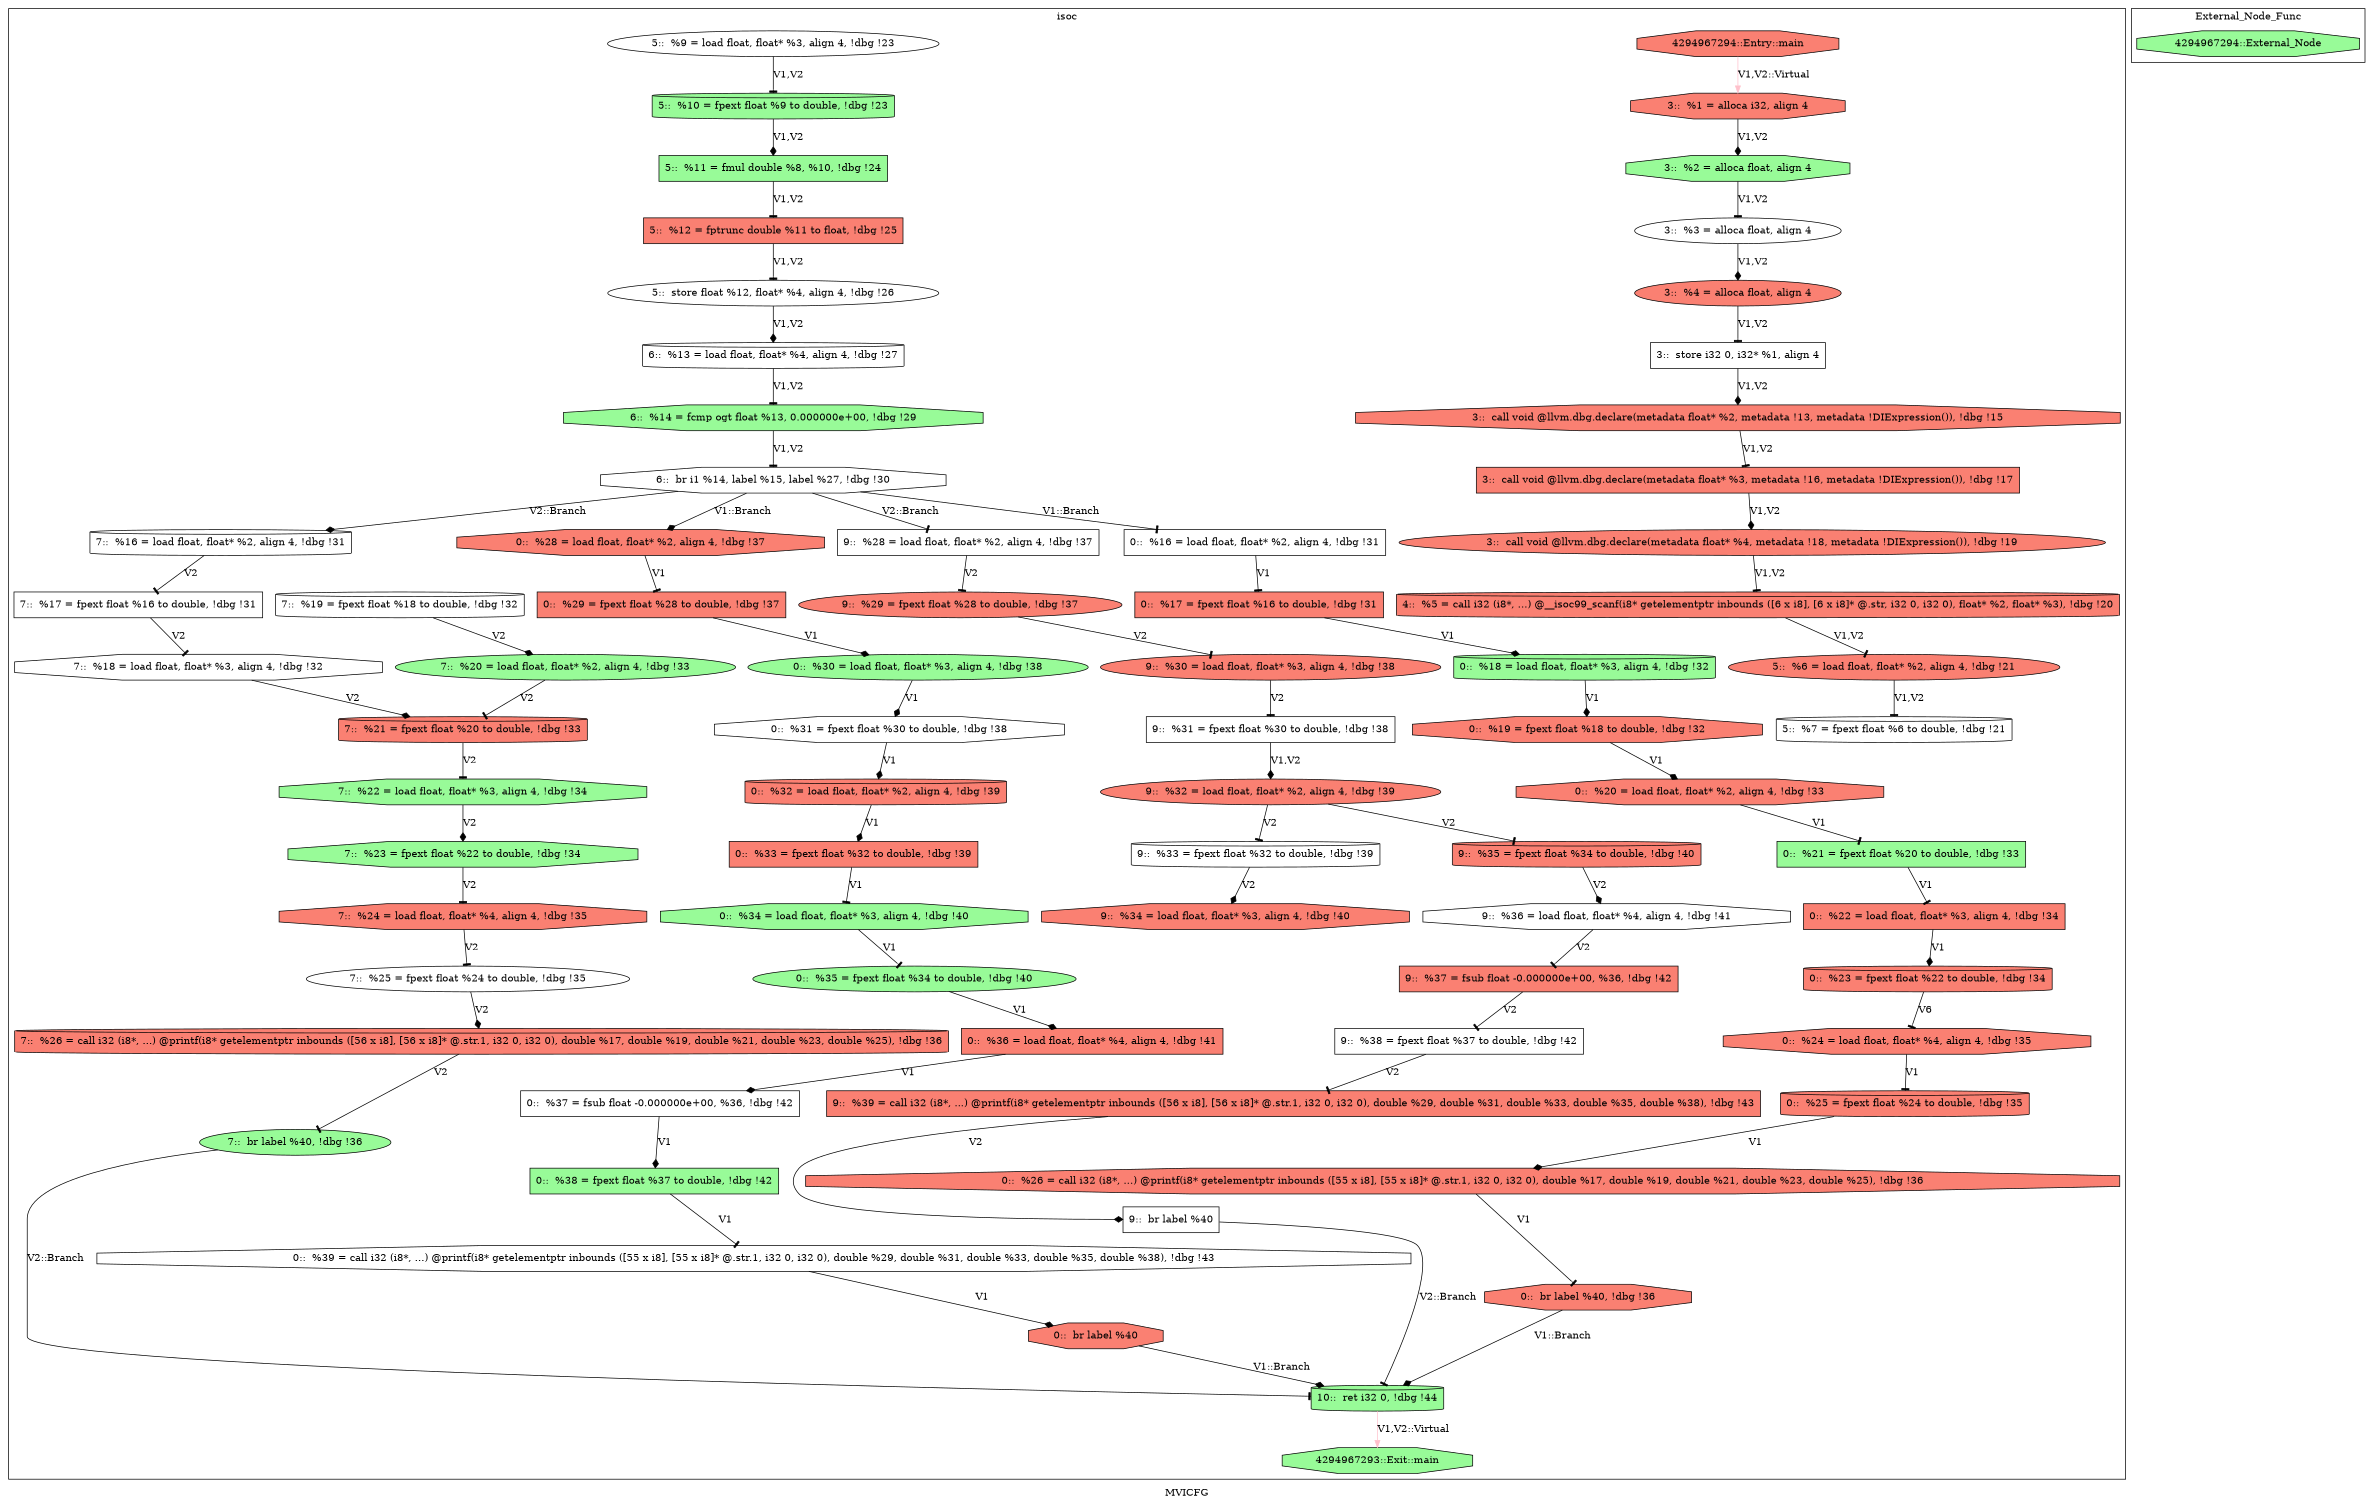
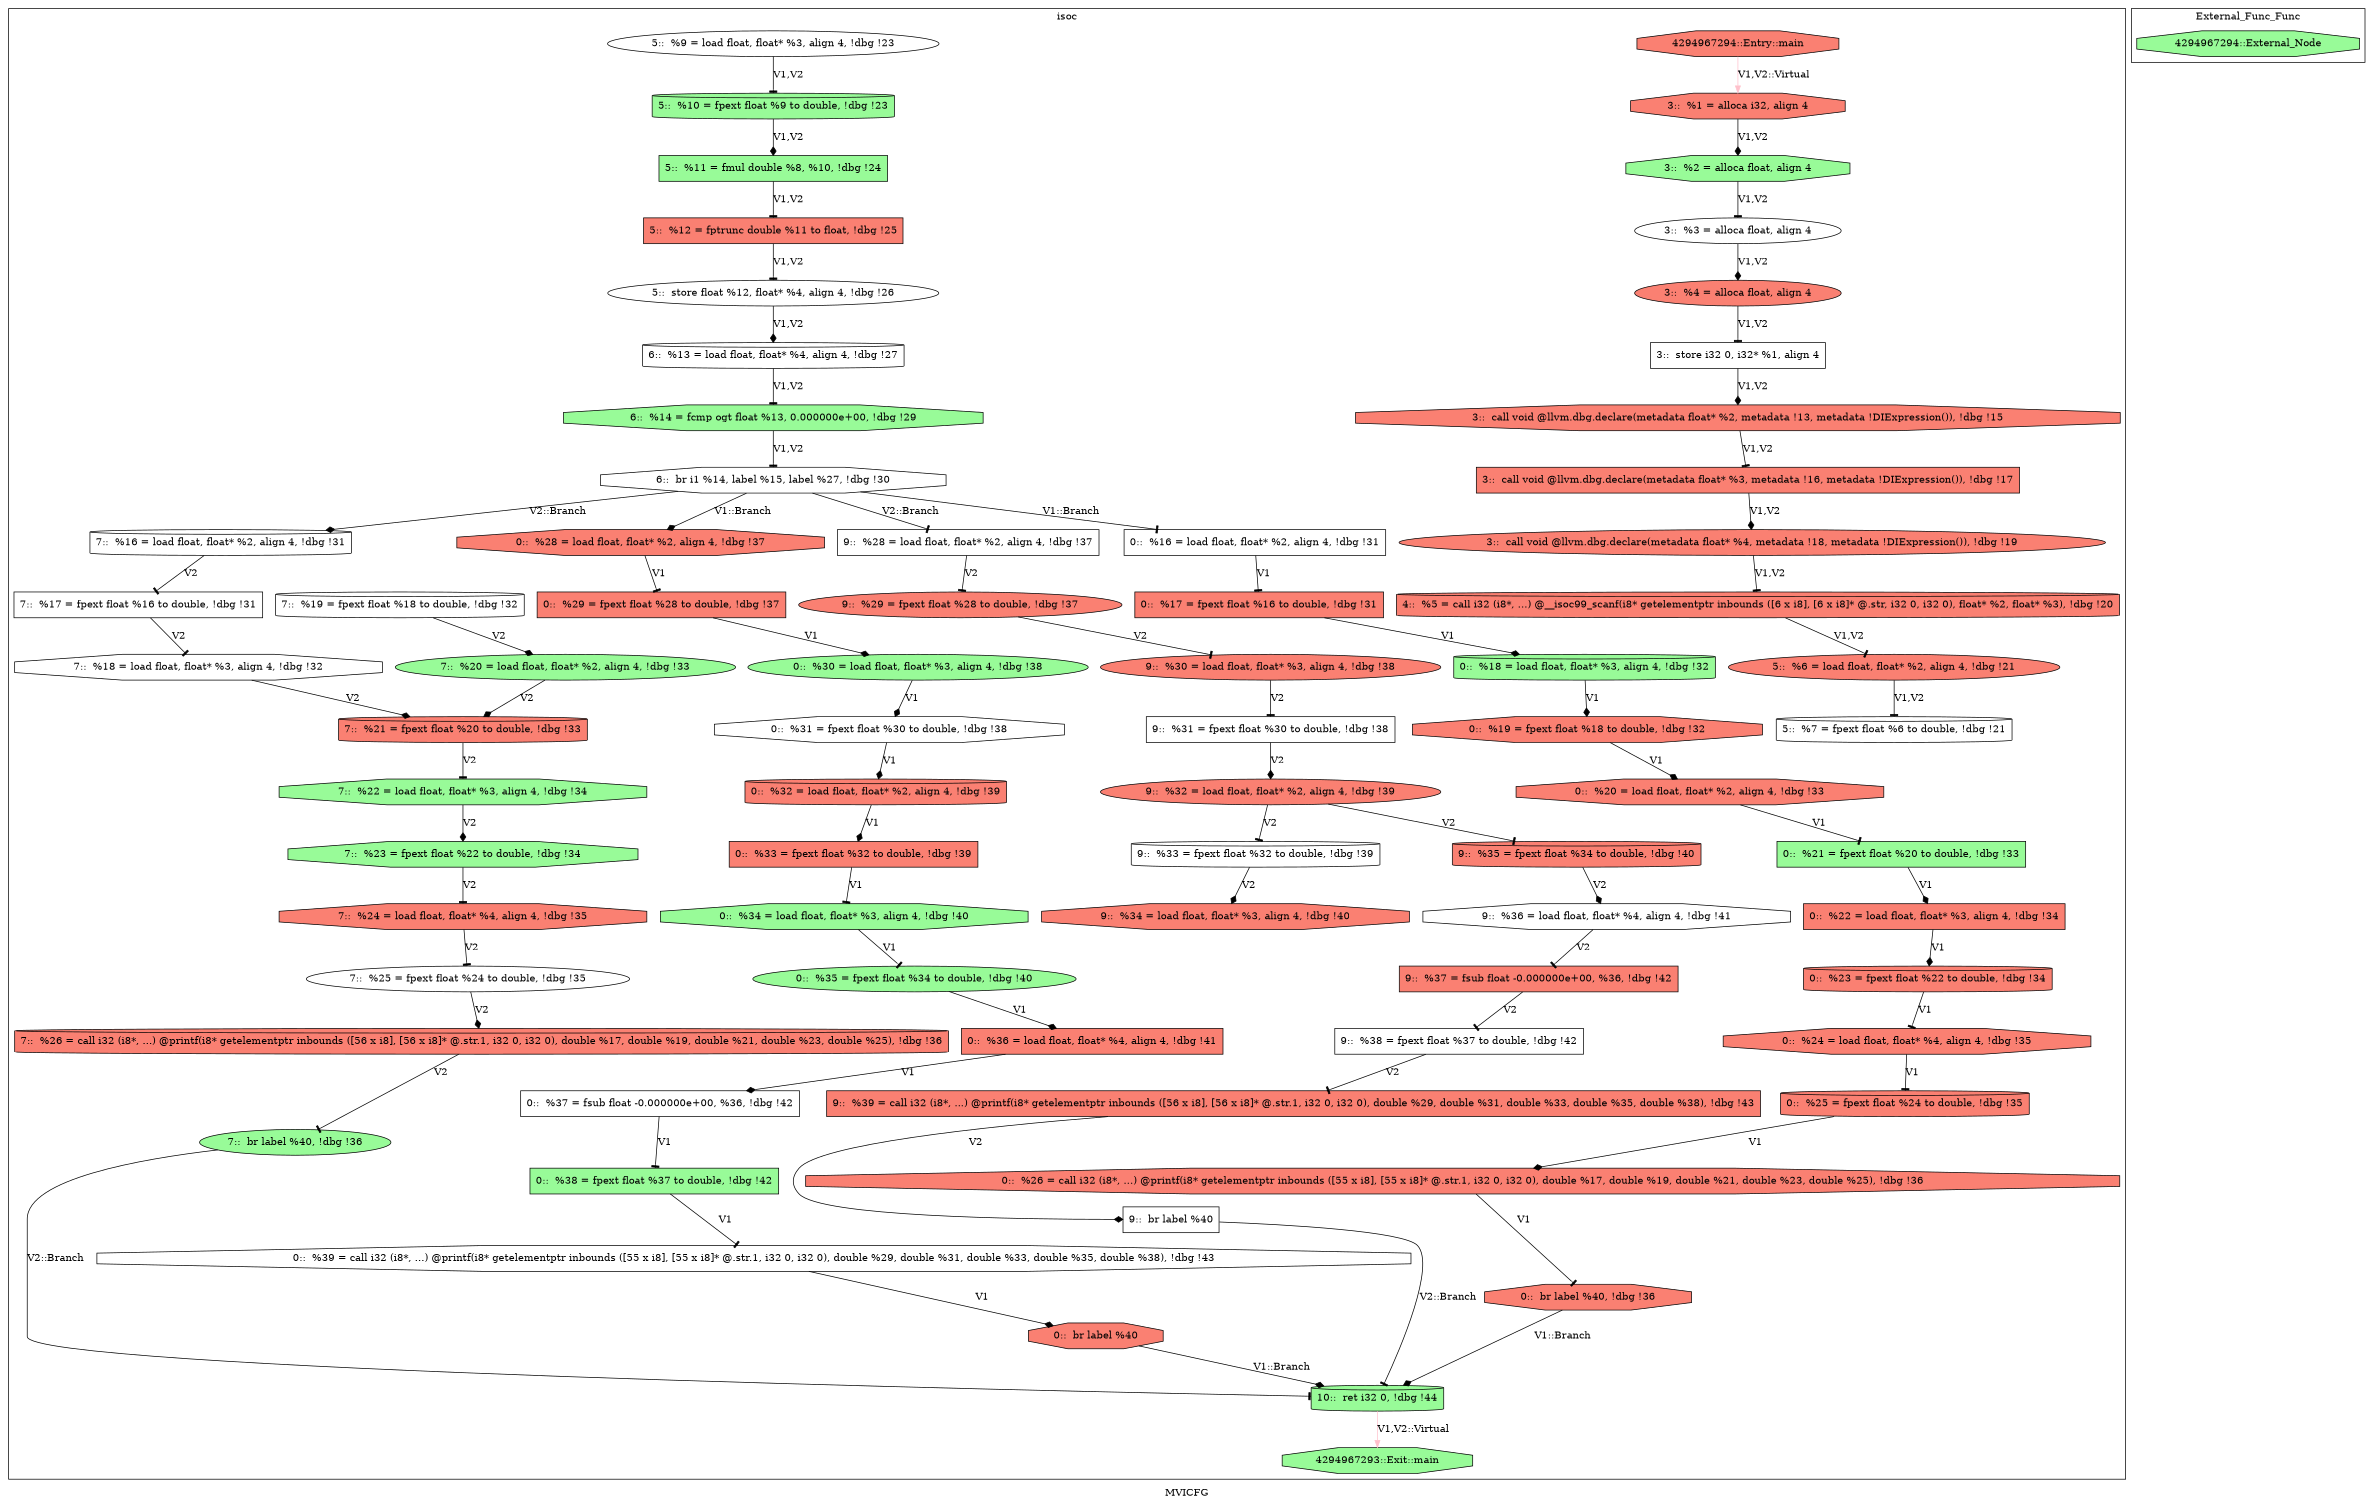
cluster "External_Node_Func": label "External_Node_Func" -> "External_Func_Func"
edge "7::  %20 = load float, float* %2, align 4, !dbg !33" -> "7::  %21 = fpext float %20 to double, !dbg !33": arrowhead tee -> diamond
edge "9::  %31 = fpext float %30 to double, !dbg !38" -> "9::  %32 = load float, float* %2, align 4, !dbg !39": label "V1,V2" -> "V2"
edge "0::  %21 = fpext float %20 to double, !dbg !33" -> "0::  %22 = load float, float* %3, align 4, !dbg !34": arrowhead tee -> diamond
edge "0::  %23 = fpext float %22 to double, !dbg !34" -> "0::  %24 = load float, float* %4, align 4, !dbg !35": label "V6" -> "V1"
edge "0::  %37 = fsub float -0.000000e+00, %36, !dbg !42" -> "0::  %38 = fpext float %37 to double, !dbg !42": arrowhead diamond -> tee
